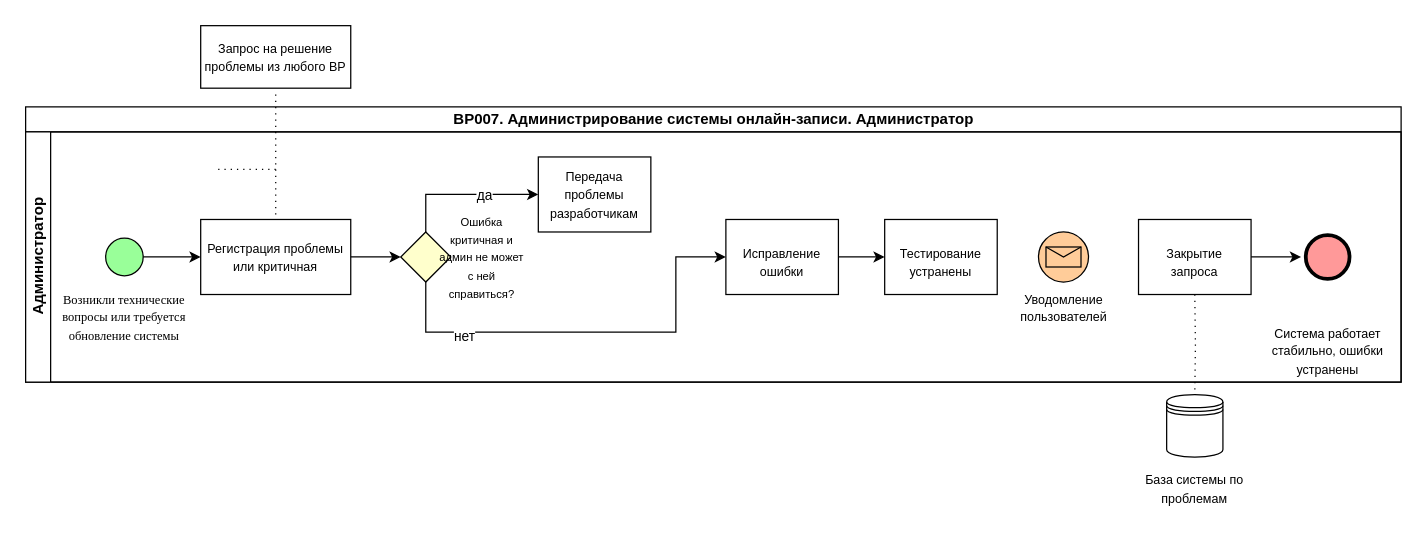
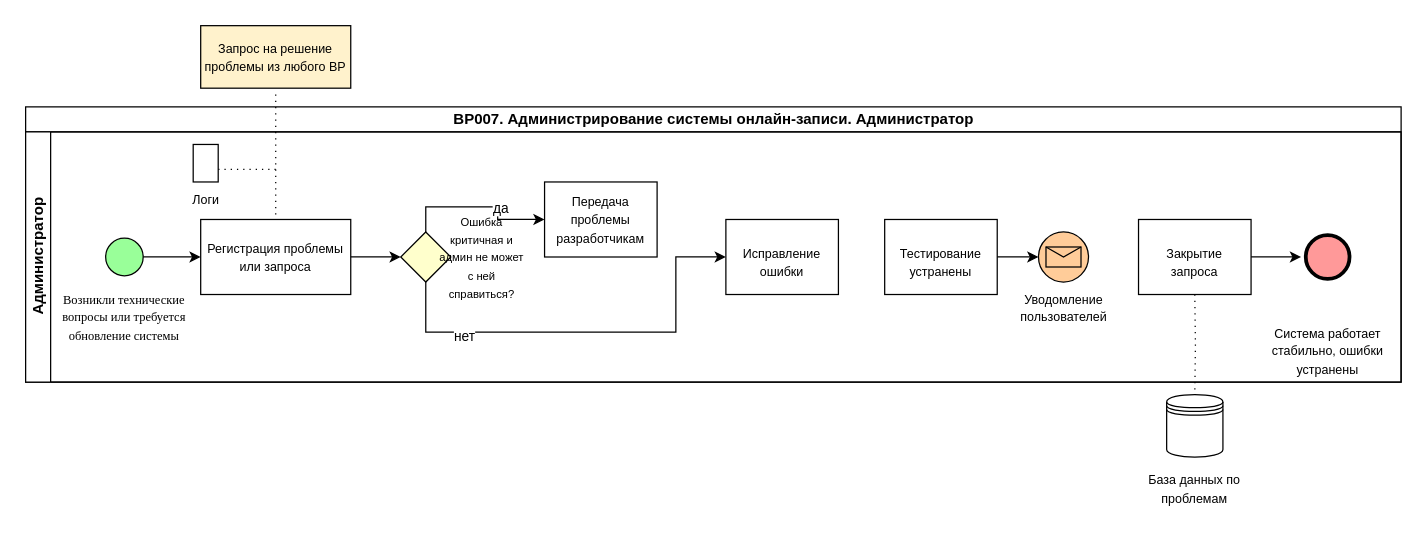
node "Запрос на решение проблемы из любого BP": fillcolor #ffffff -> #fff2cc
node "Логи": added
node "Передача проблемы разработчикам": moved (594, 194) -> (601, 219)
node "Регистрация проблемы или критичная": label "Регистрация проблемы или критичная" -> "Регистрация проблемы или запроса"
edge "Исправление ошибки" -> "Тестирование устранены": removed
edge "Тестирование устранены" -> "Уводомление пользователей": added
node "База системы по проблемам": label "База системы по проблемам" -> "База данных по проблемам"
